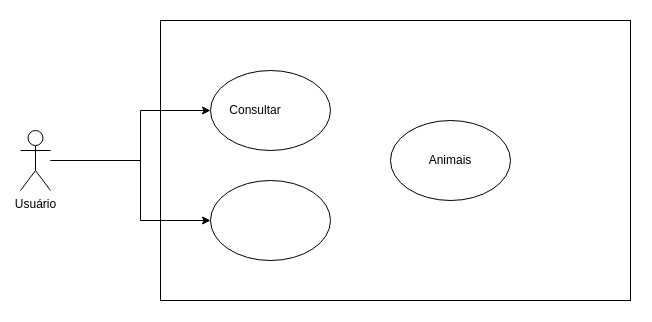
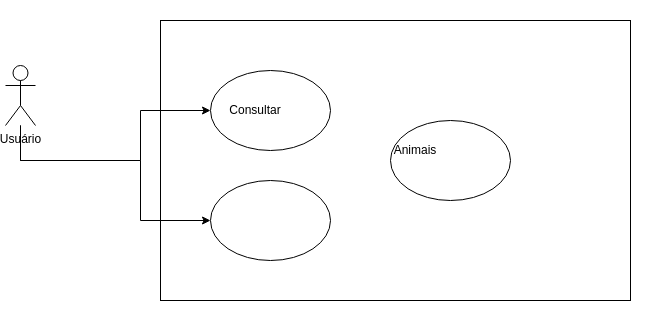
node "Usuário": moved (36, 161) -> (21, 96)
node "Animais": moved (451, 161) -> (416, 151)
